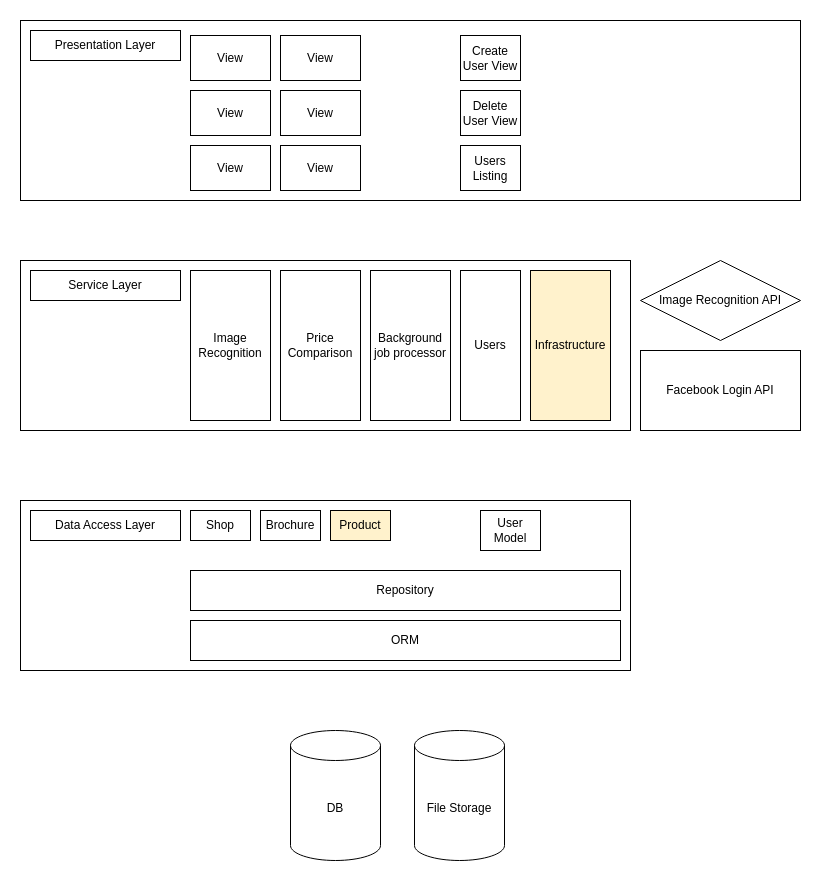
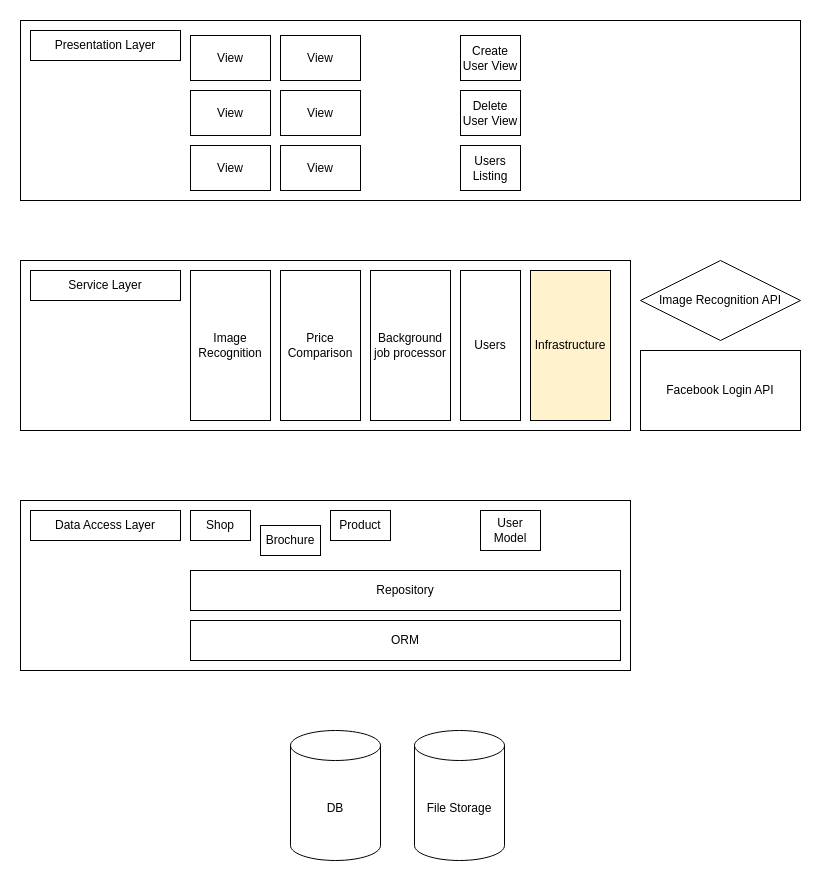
node "Brochure": moved (291, 526) -> (291, 541)
node "Product": fillcolor #fff2cc -> #ffffff
